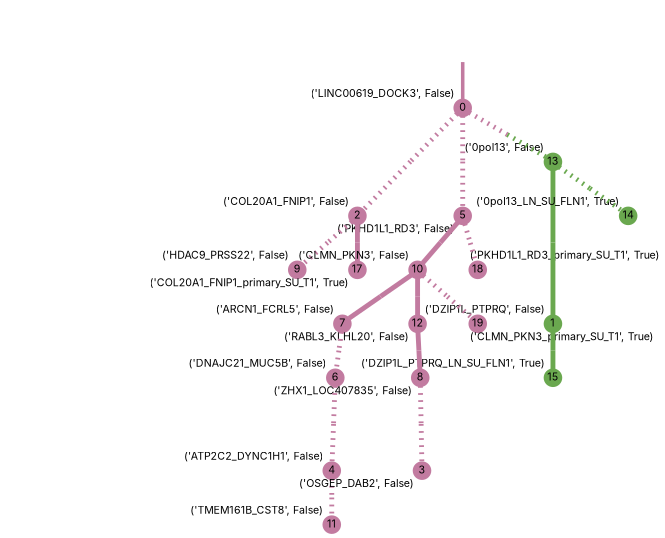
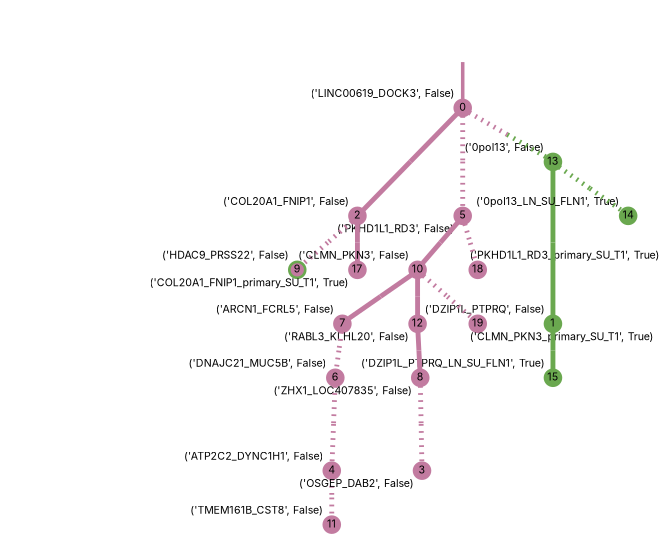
edge "0 ('LINC00619_DOCK3', False)" -> "2 ('COL20A1_FNIP1', False)": style dotted -> bold
node "9 ('HDAC9_PRSS22', False)": color #c27ba0ff -> #6aa84fff
